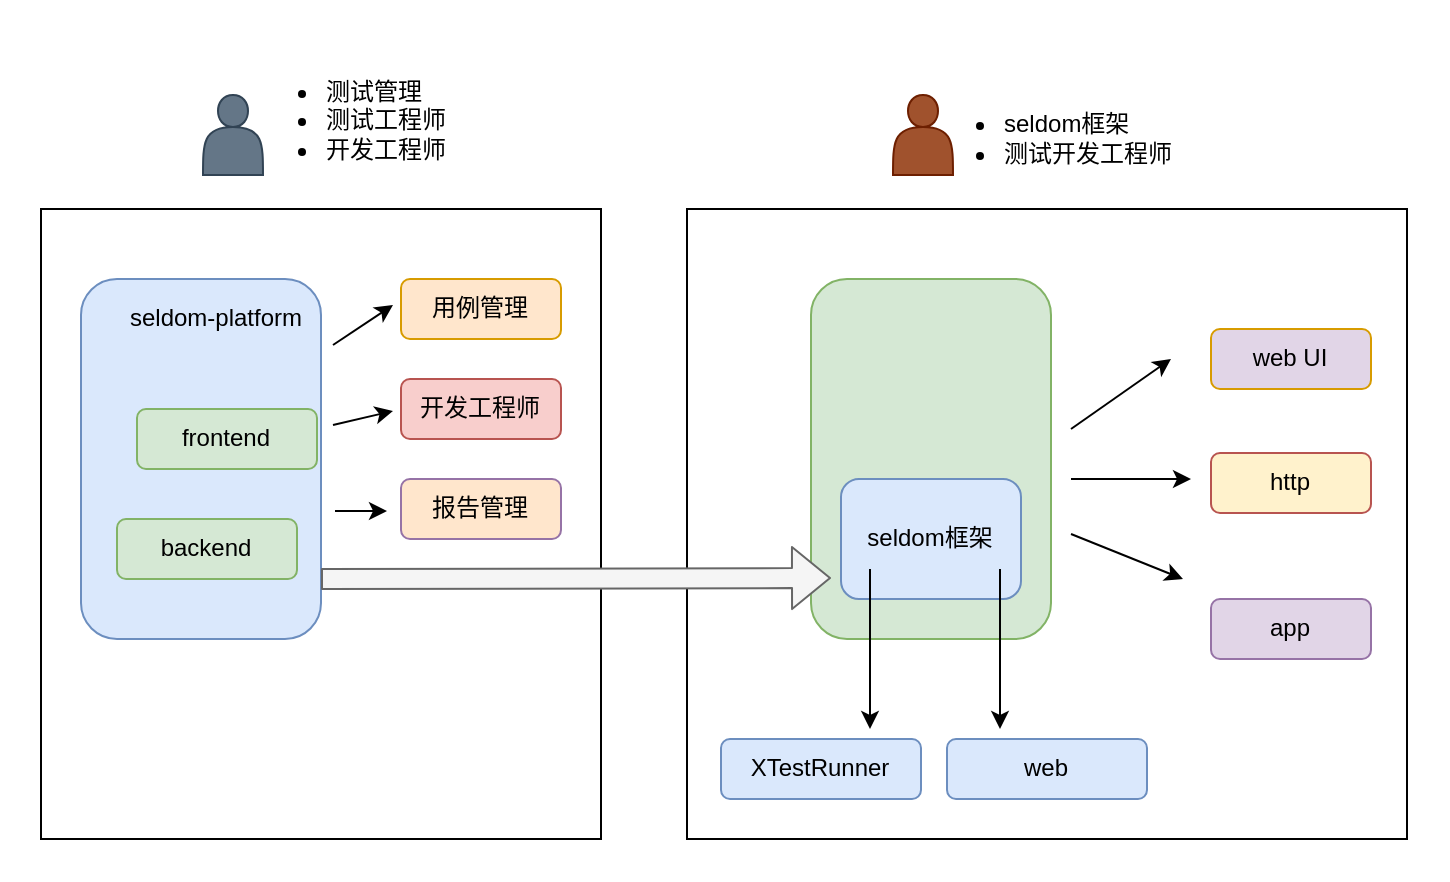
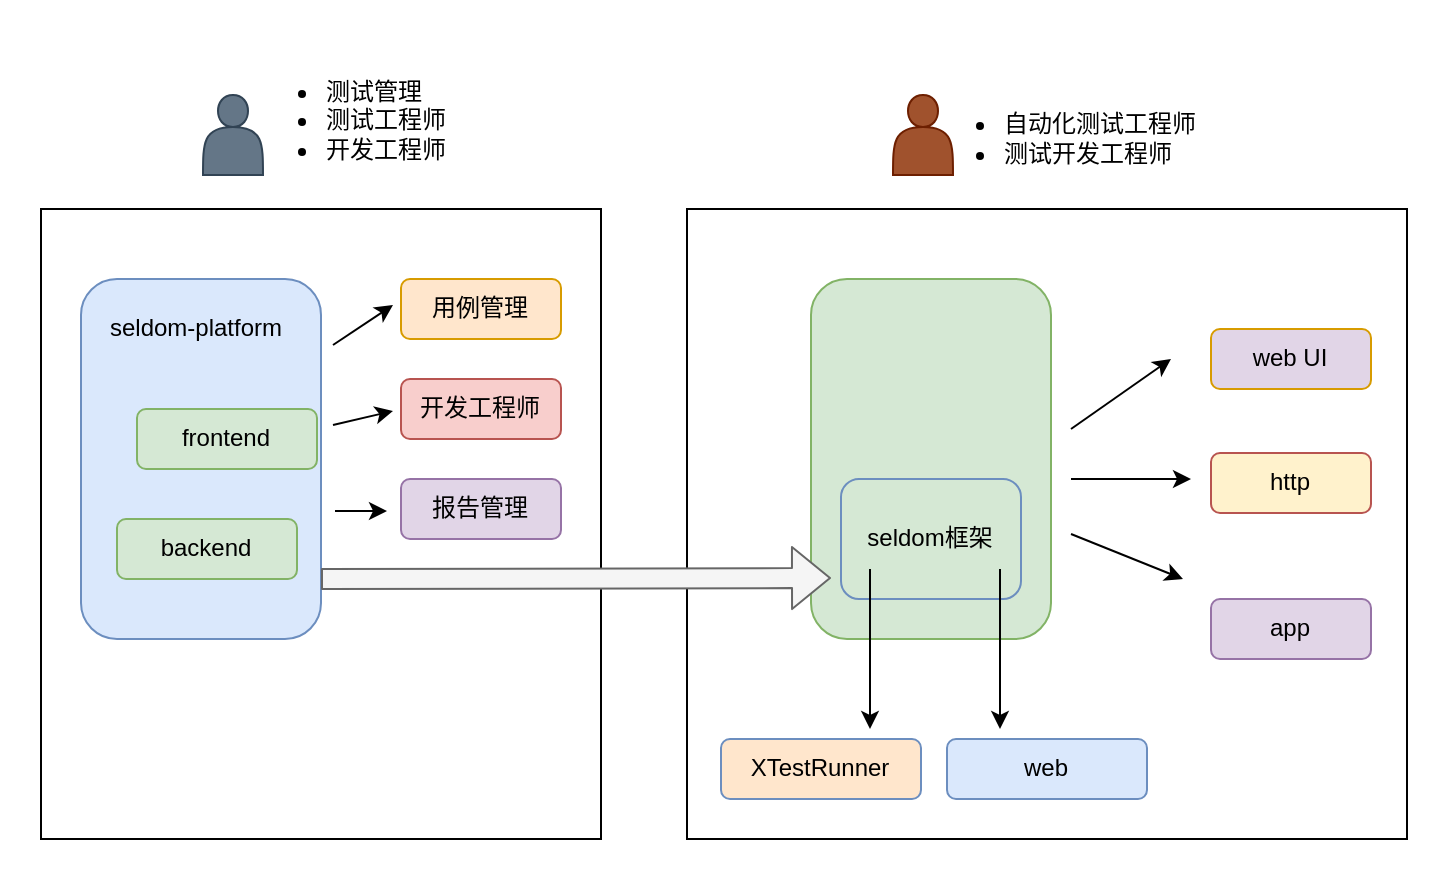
node "seldom框架 测试开发工程师": label "seldom框架 测试开发工程师" -> "自动化测试工程师 测试开发工程师"
node "seldom-platform": moved (217, 319) -> (197, 329)
node "报告管理": fillcolor #ffe6cc -> #e1d5e7
node "seldom框架": fillcolor #dae8fc -> #d5e8d4
node "XTestRunner": fillcolor #dae8fc -> #ffe6cc
